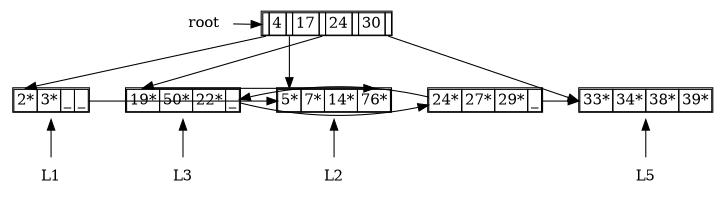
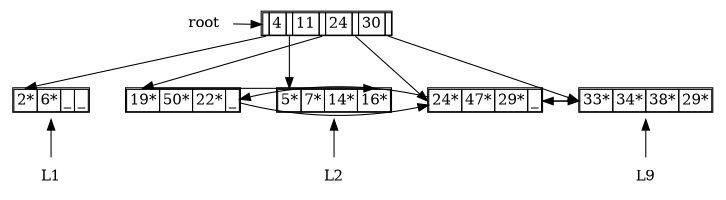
node "4": text "17" -> "11"
edge "4" -> "24*": added
node "2*": text "3*" -> "6*"
node "5*": text "76*" -> "16*"
node "24*": text "27*" -> "47*"
node "33*": text "39*" -> "29*"
edge "2*" -> "5*": removed
edge "33*" -> "24*": added
node "L3": removed
node "L5": label "L5" -> "L9"
